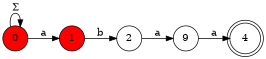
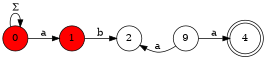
edge "2" -> "9": reversed
